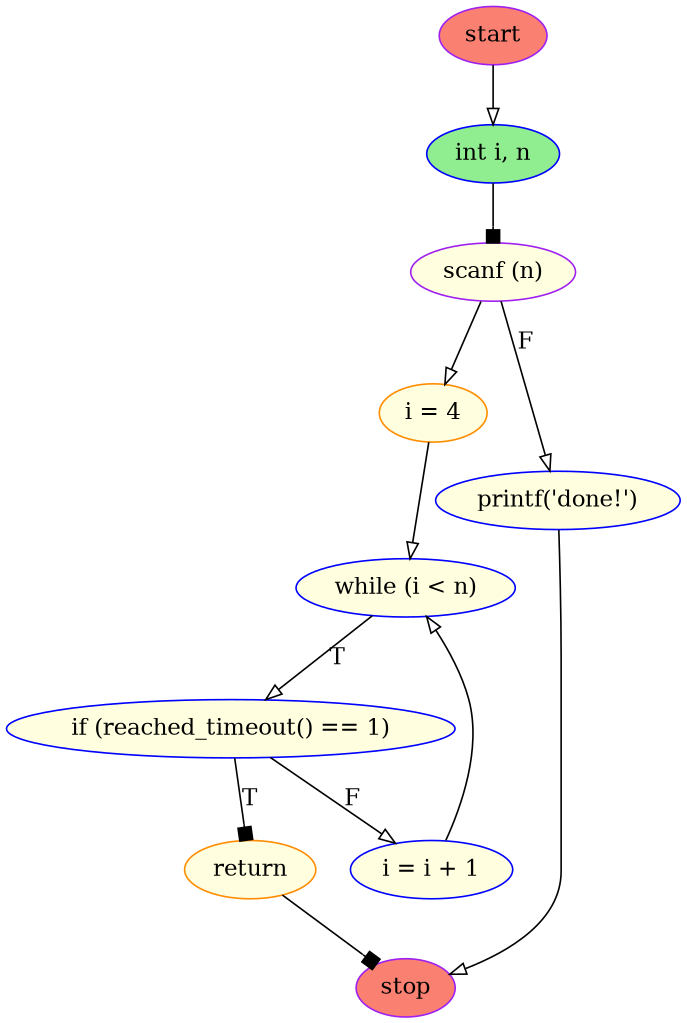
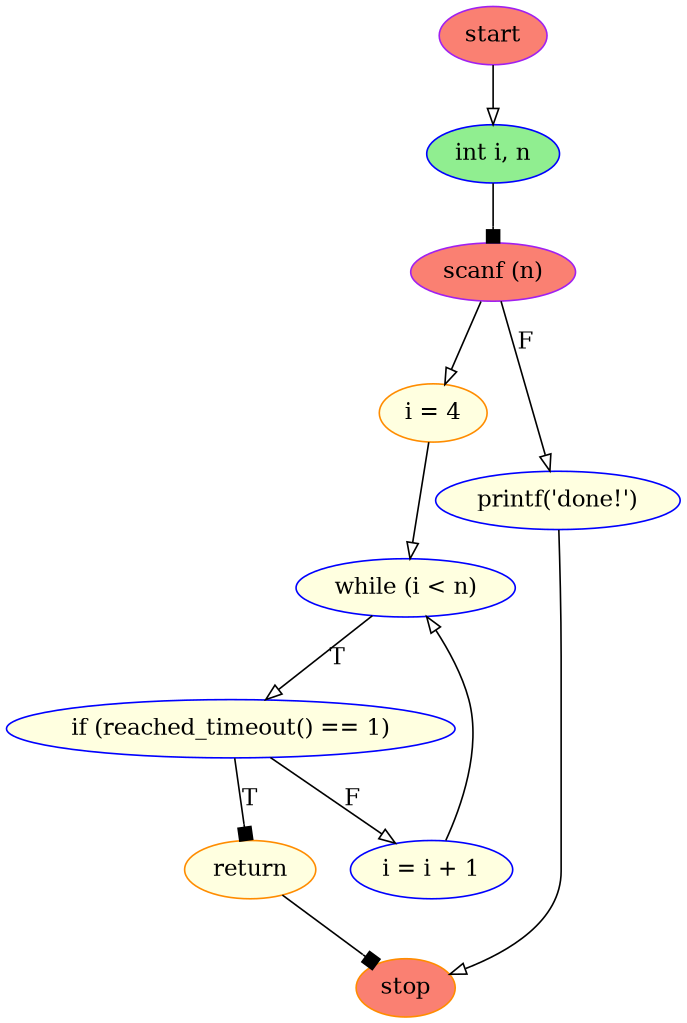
node "scanf (n)": fillcolor lightyellow -> salmon
node "stop": color purple -> darkorange
